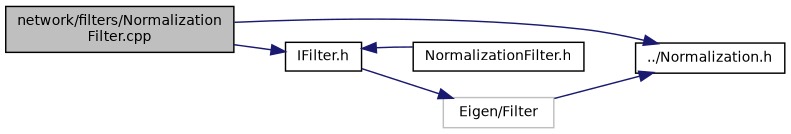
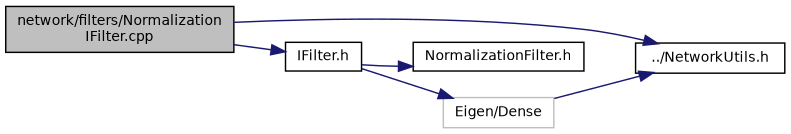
node "network/filters/Normalization Filter.cpp": label "network/filters/Normalization Filter.cpp" -> "network/filters/Normalization IFilter.cpp"
edge "NormalizationFilter.h" -> "IFilter.h": reversed
node "../Normalization.h": label "../Normalization.h" -> "../NetworkUtils.h"
node "Eigen/Filter": label "Eigen/Filter" -> "Eigen/Dense"
